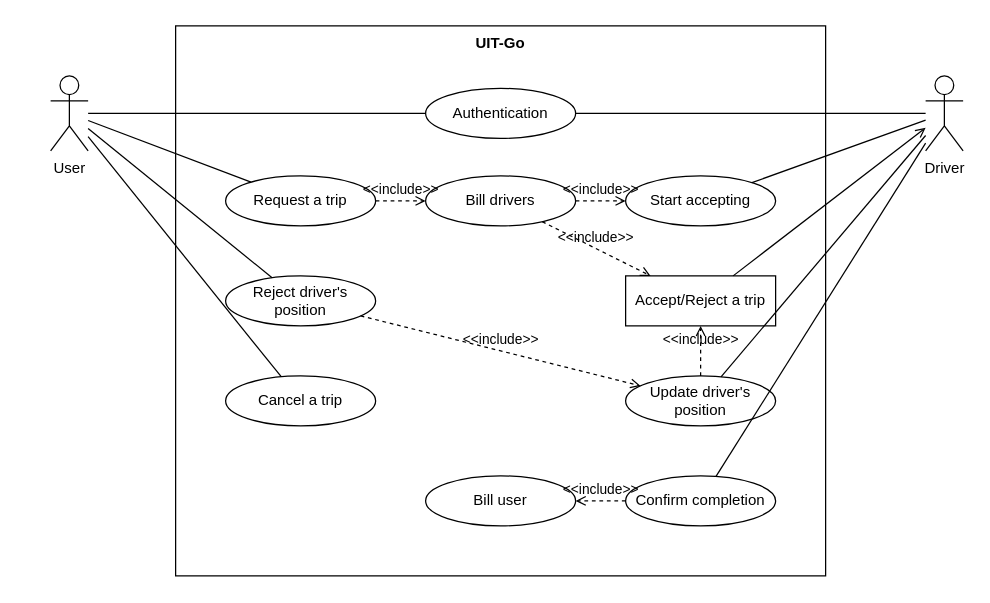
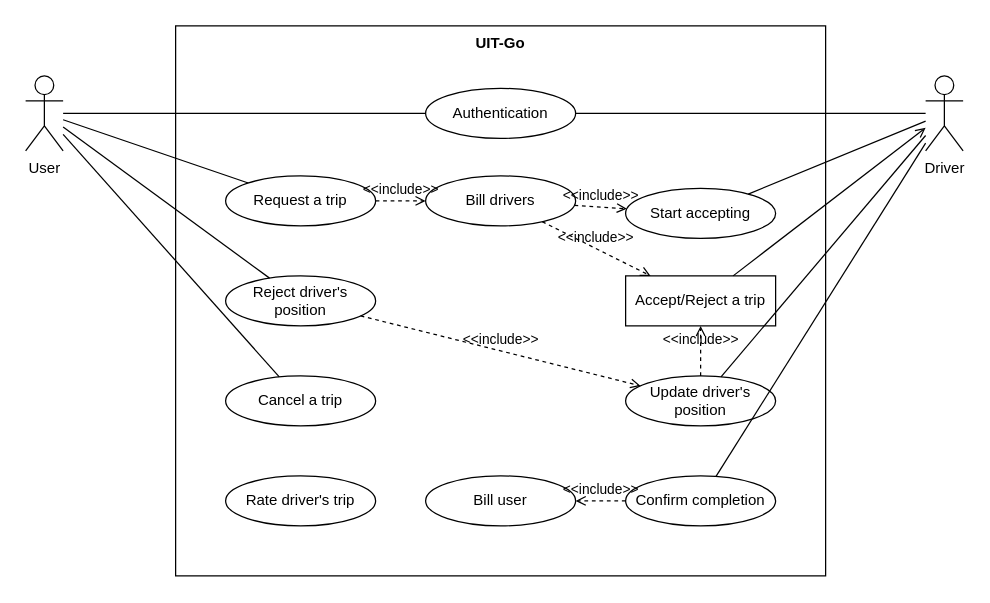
node "User": moved (69, 113) -> (44, 113)
node "Start accepting": moved (701, 201) -> (701, 213)
node "Rate driver's trip": added
